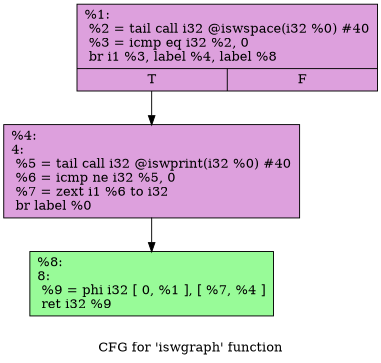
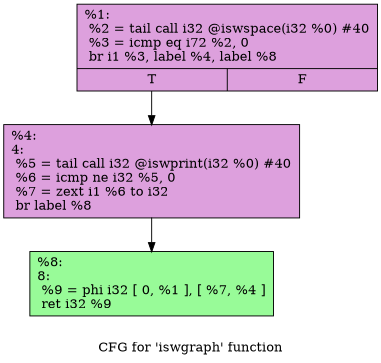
node "%1:": text "%3 = icmp eq i32 %2, 0" -> "%3 = icmp eq i72 %2, 0"
node "%4:": text "br label %0" -> "br label %8"
